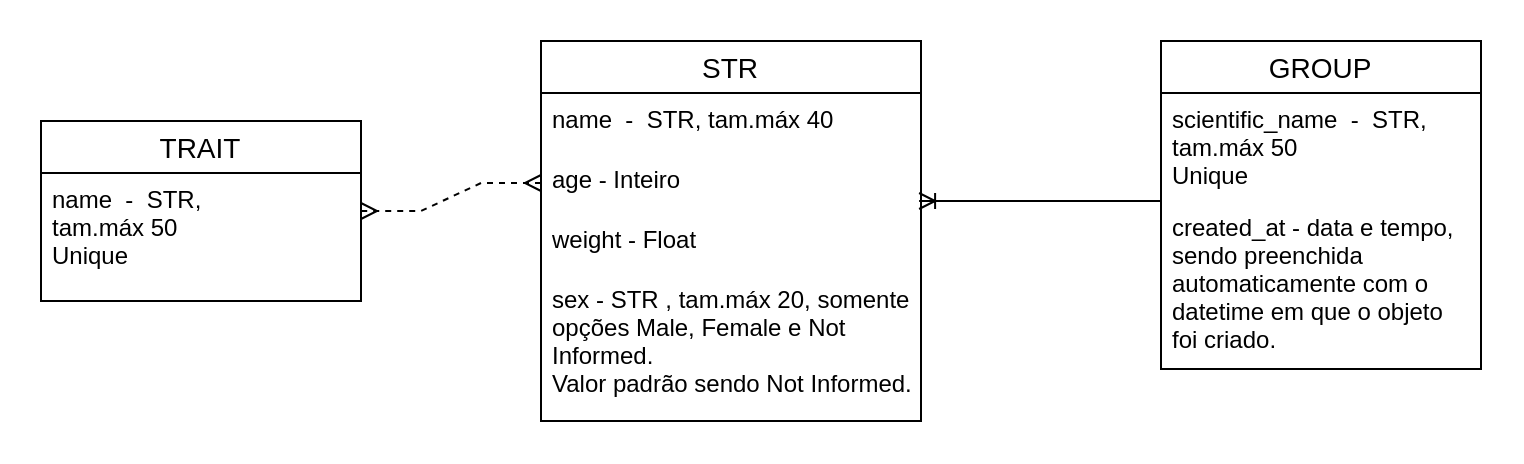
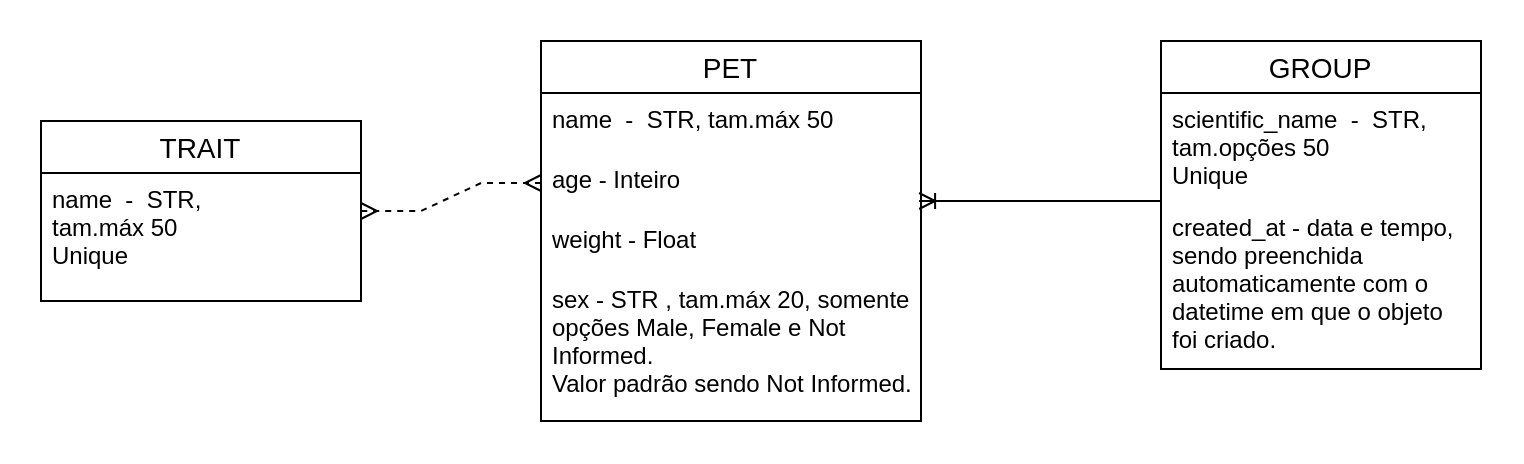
node "STR": label "STR" -> "PET"
node "name - STR, tam.máx 40": label "name - STR, tam.máx 40" -> "name - STR, tam.máx 50"
node "scientific_name - STR, tam.máx 50 Unique": label "scientific_name - STR, tam.máx 50 Unique" -> "scientific_name - STR, tam.opções 50 Unique"
